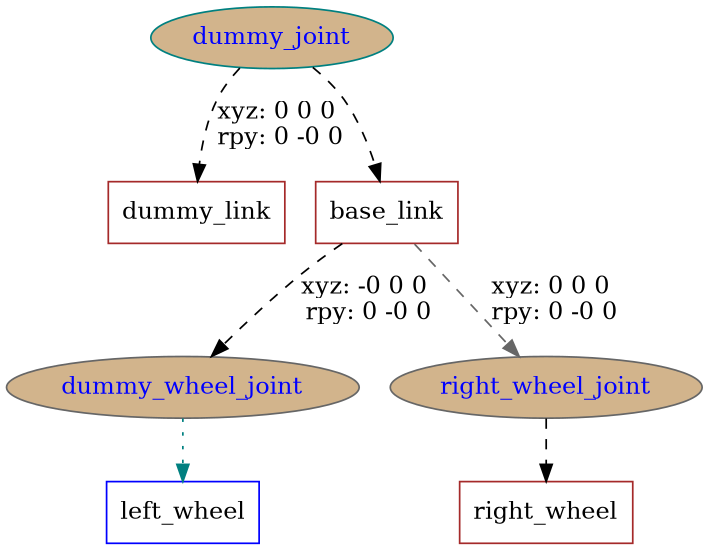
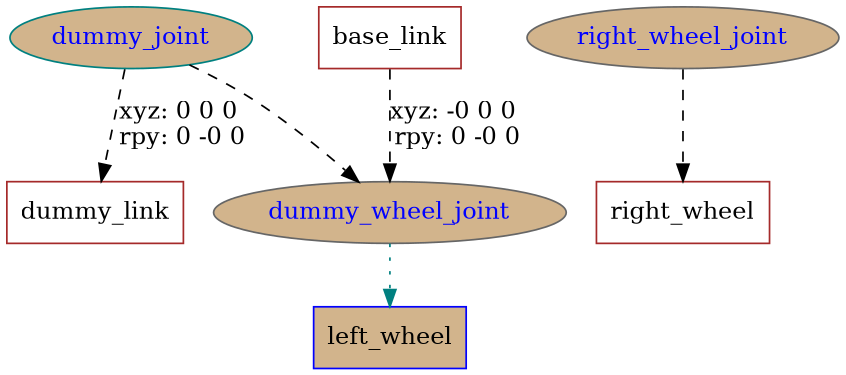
edge "dummy_joint" -> "base_link": now "dummy_joint" -> "dummy_wheel_joint"
edge "base_link" -> "right_wheel_joint": removed, label "xyz: 0 0 0 rpy: 0 -0 0"
node "left_wheel": fillcolor white -> tan
